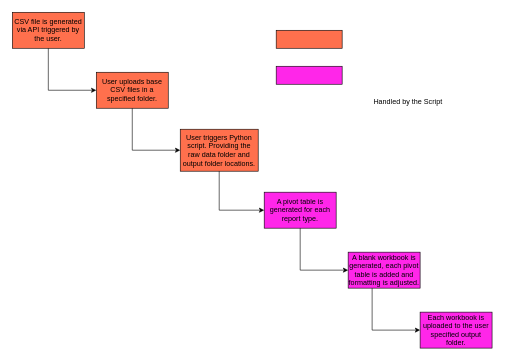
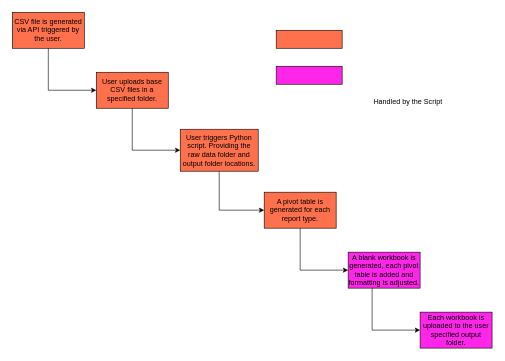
node "A pivot table is generated for each report type.": fillcolor #ff26e9 -> #ff704d
